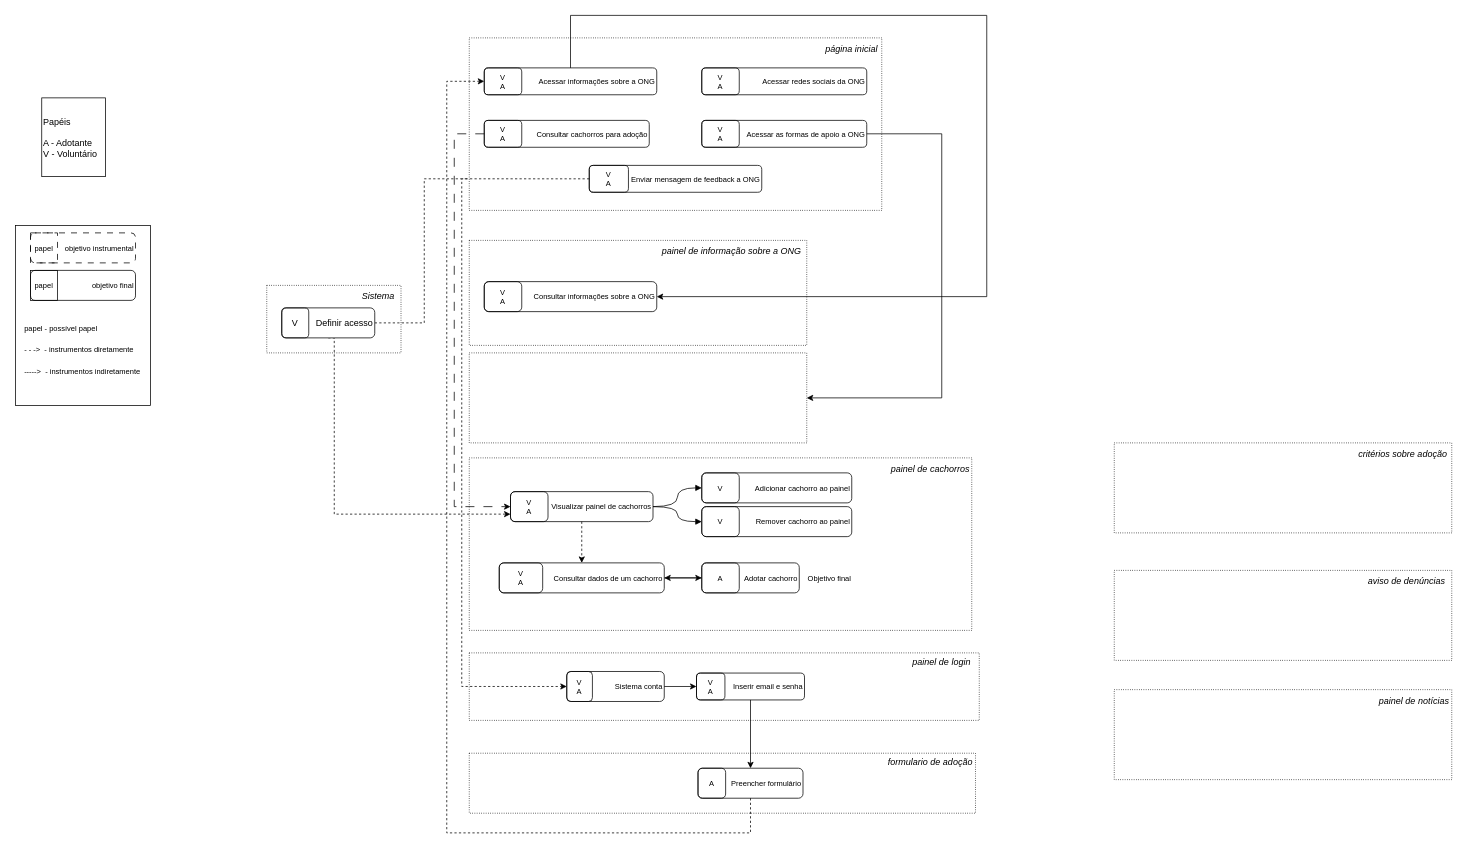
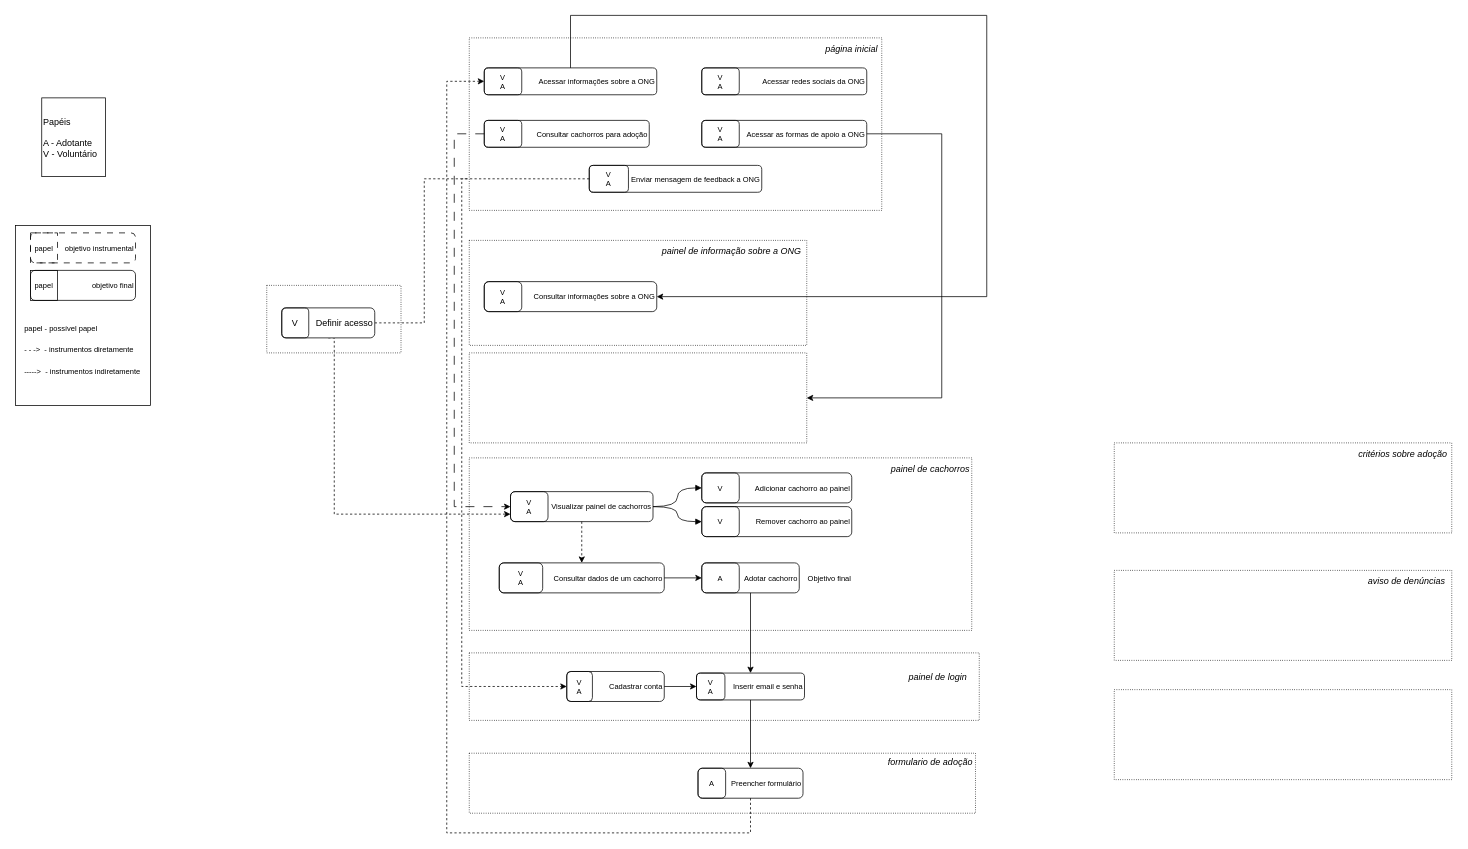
node "Sistema": removed
edge "Adotar cachorro" -> "Consultar dados de um cachorro": now "Adotar cachorro" -> "Inserir email e senha"
node "painel de login": moved (942, 663) -> (938, 678)
node "Sistema conta": label "Sistema conta" -> "Cadastrar conta"
node "painel de notícias": removed
